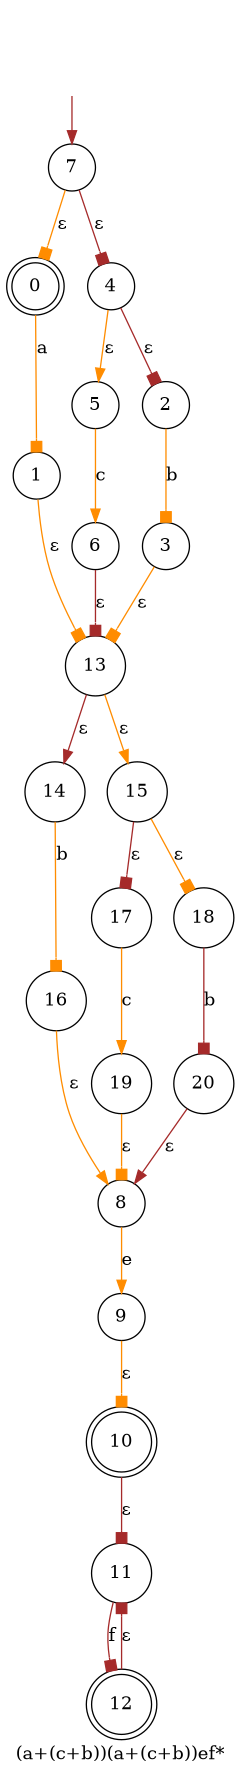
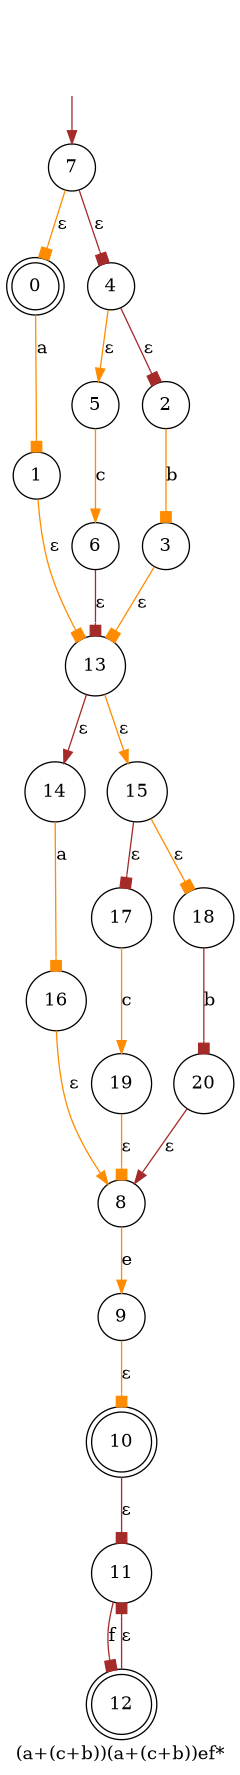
edge "14" -> "16": label "b" -> "a"
